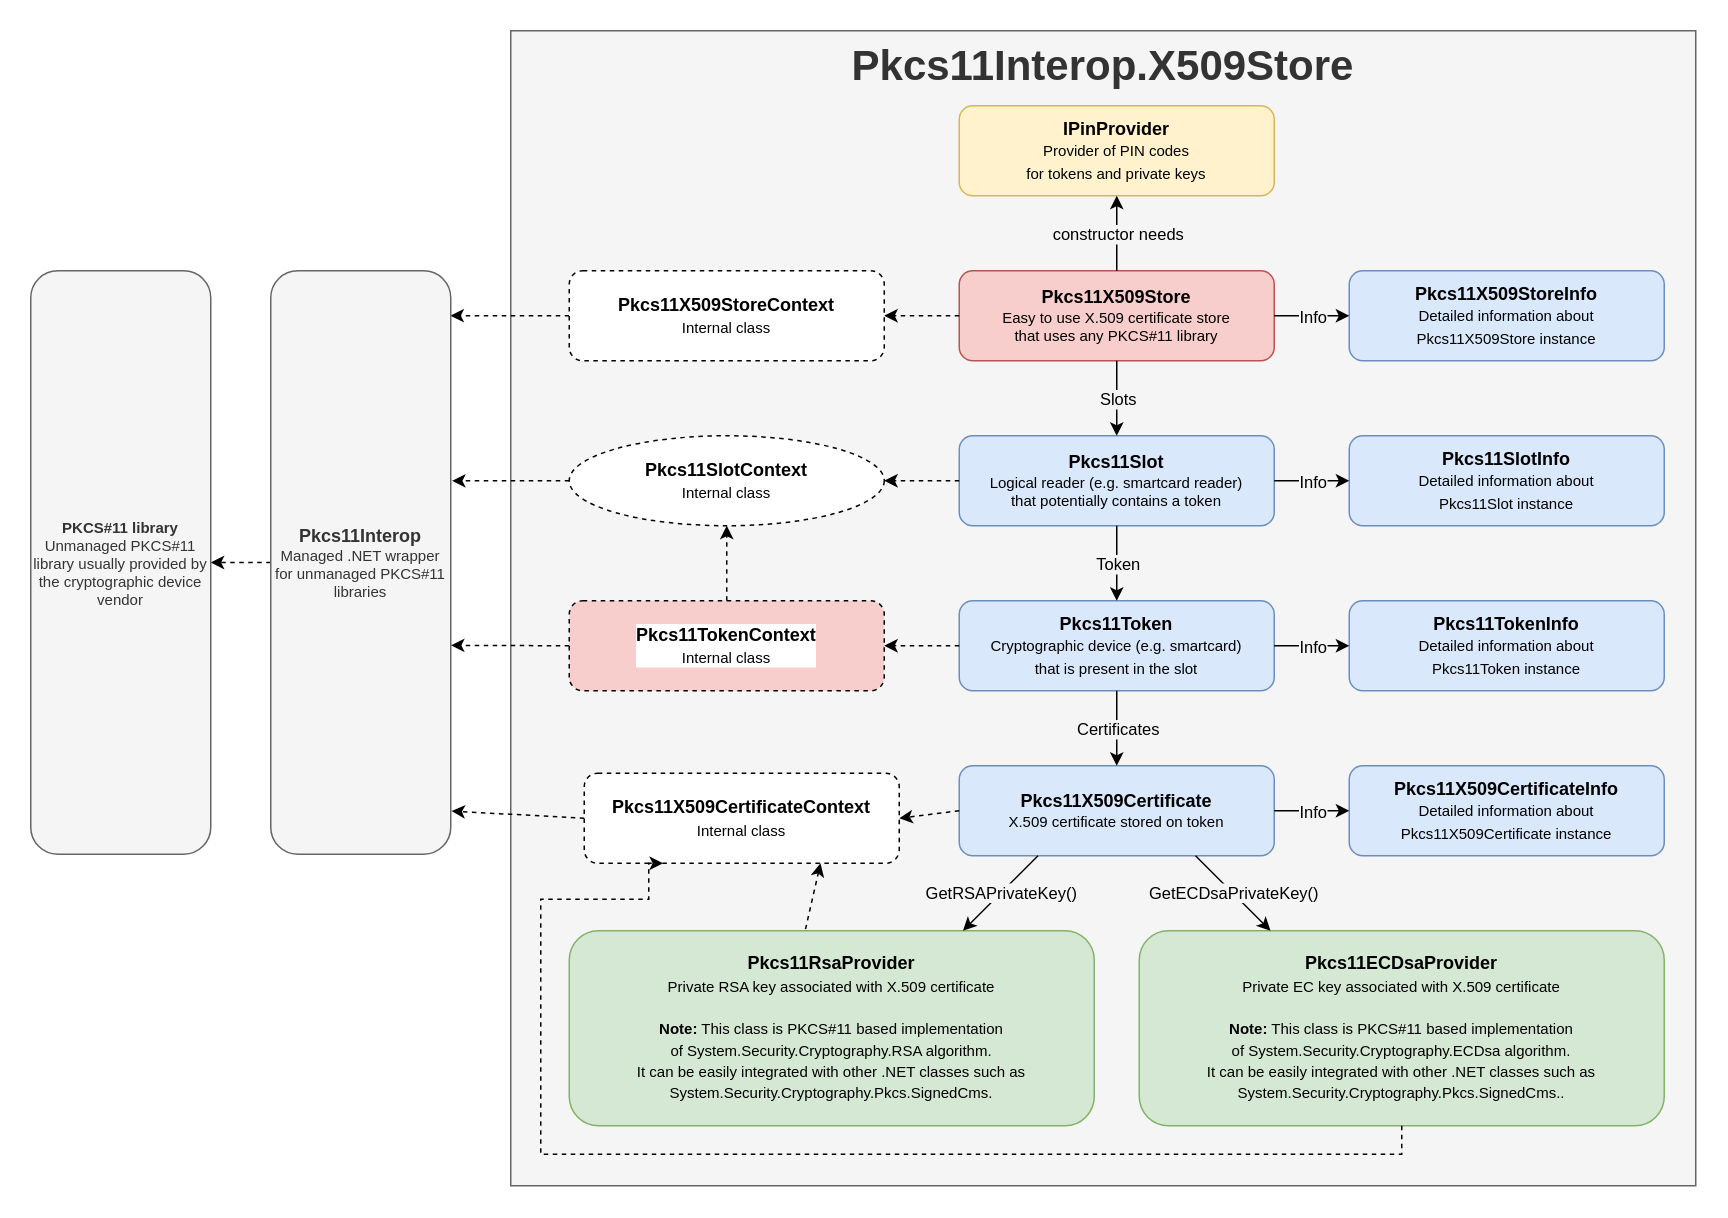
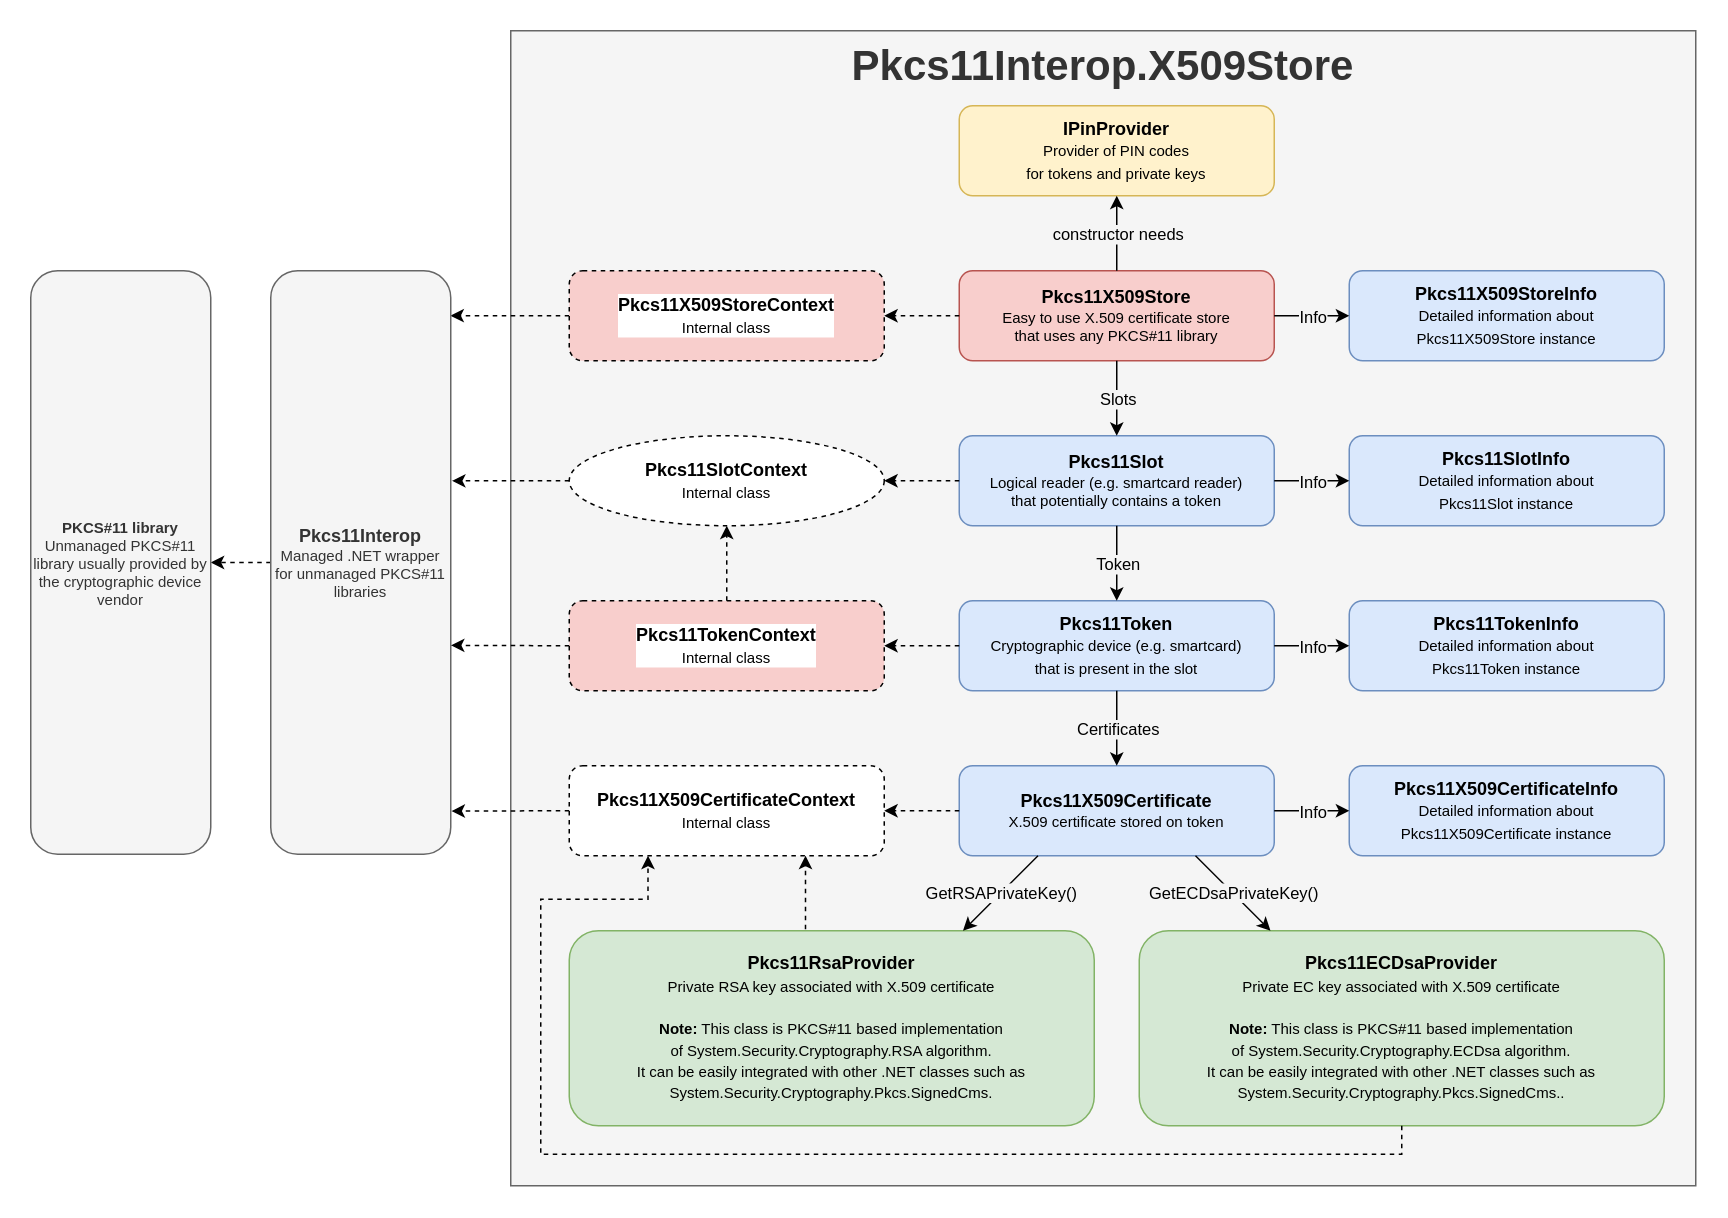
node "Pkcs11X509StoreContext Internal class": fillcolor #ffffff -> #f8cecc
node "Pkcs11X509CertificateContext Internal class": moved (742, 818) -> (727, 811)
